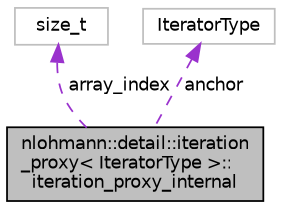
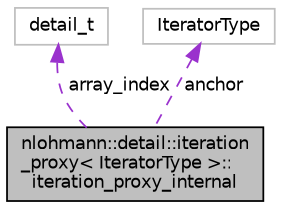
node "size_t": label "size_t" -> "detail_t"
